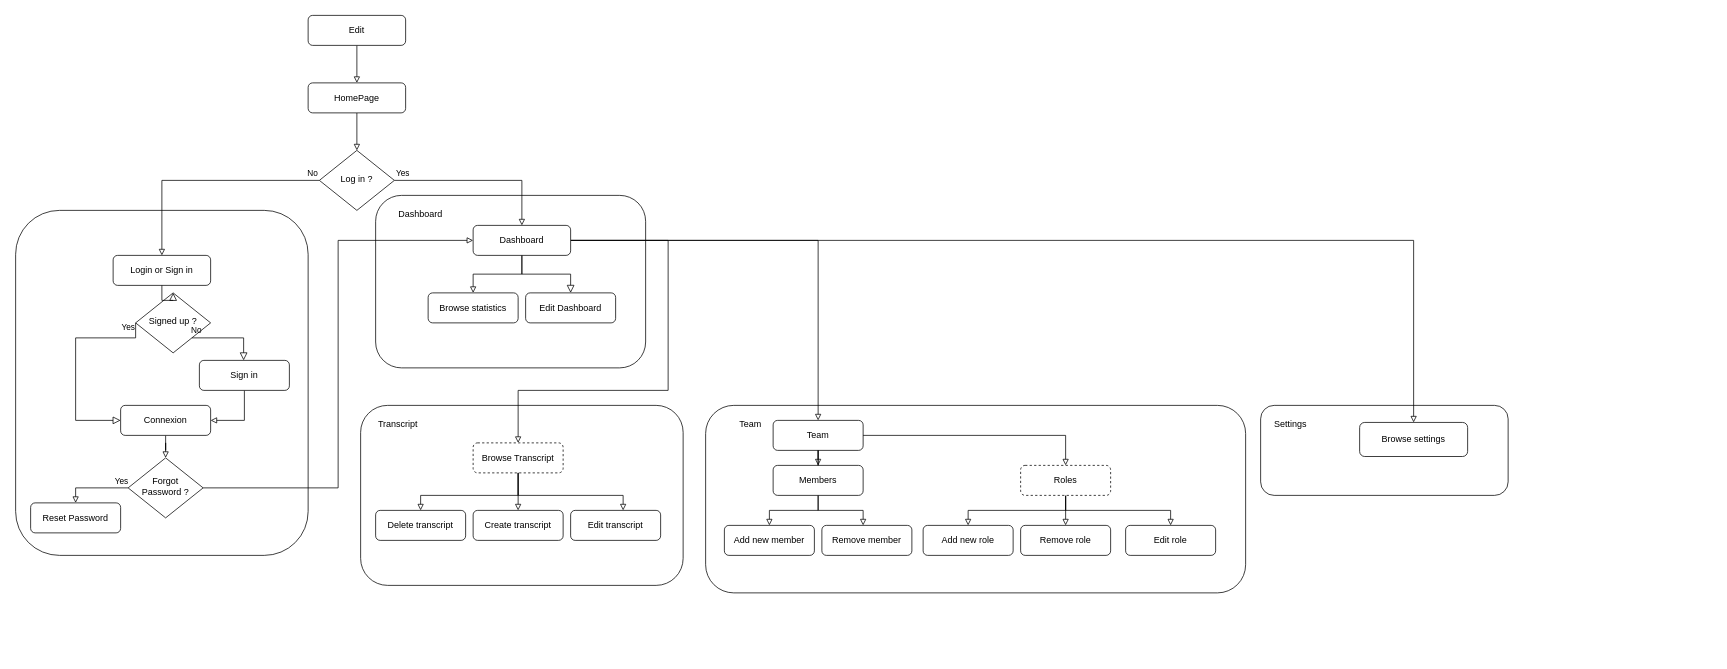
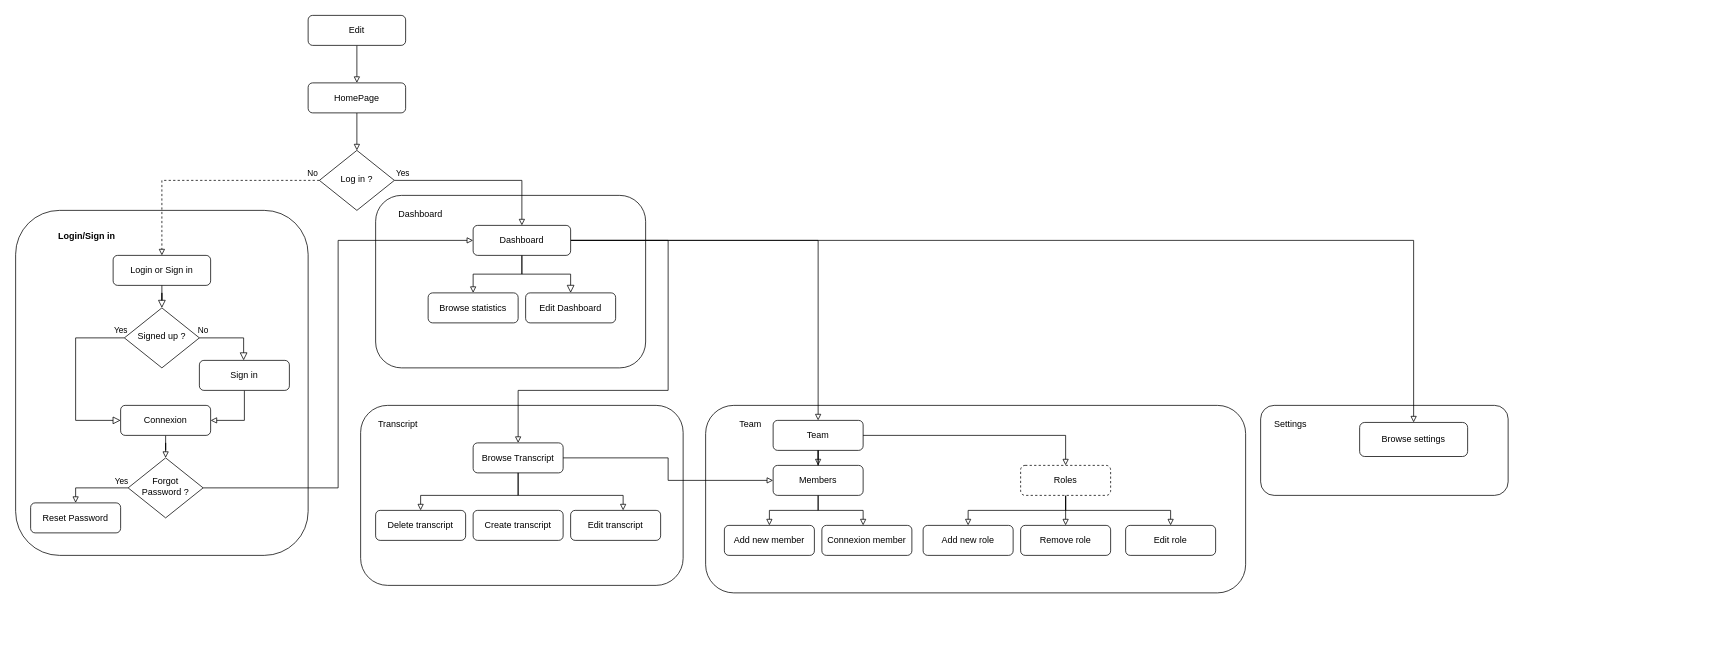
edge "Log in ?" -> "Login or Sign in": style solid -> dashed
node "Login/Sign in": added
node "Signed up ?": moved (173, 323) -> (162, 338)
node "Browse Transcript": style dashed -> solid
edge "Browse Transcript" -> "Create transcript": now "Browse Transcript" -> "Members"
node "Remove member": label "Remove member" -> "Connexion member"
